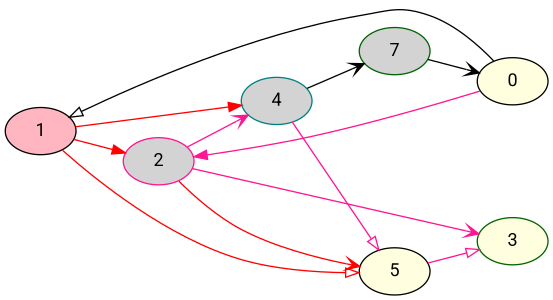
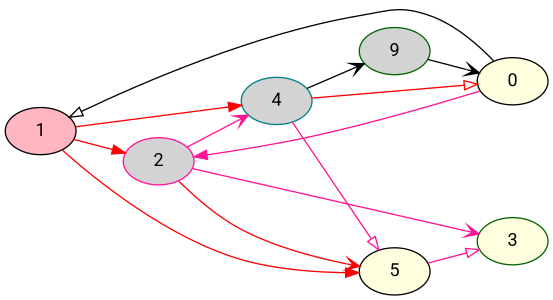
node "7": label "7" -> "9"
edge "4" -> "0": added
edge "1" -> "5": arrowhead onormal -> normal
